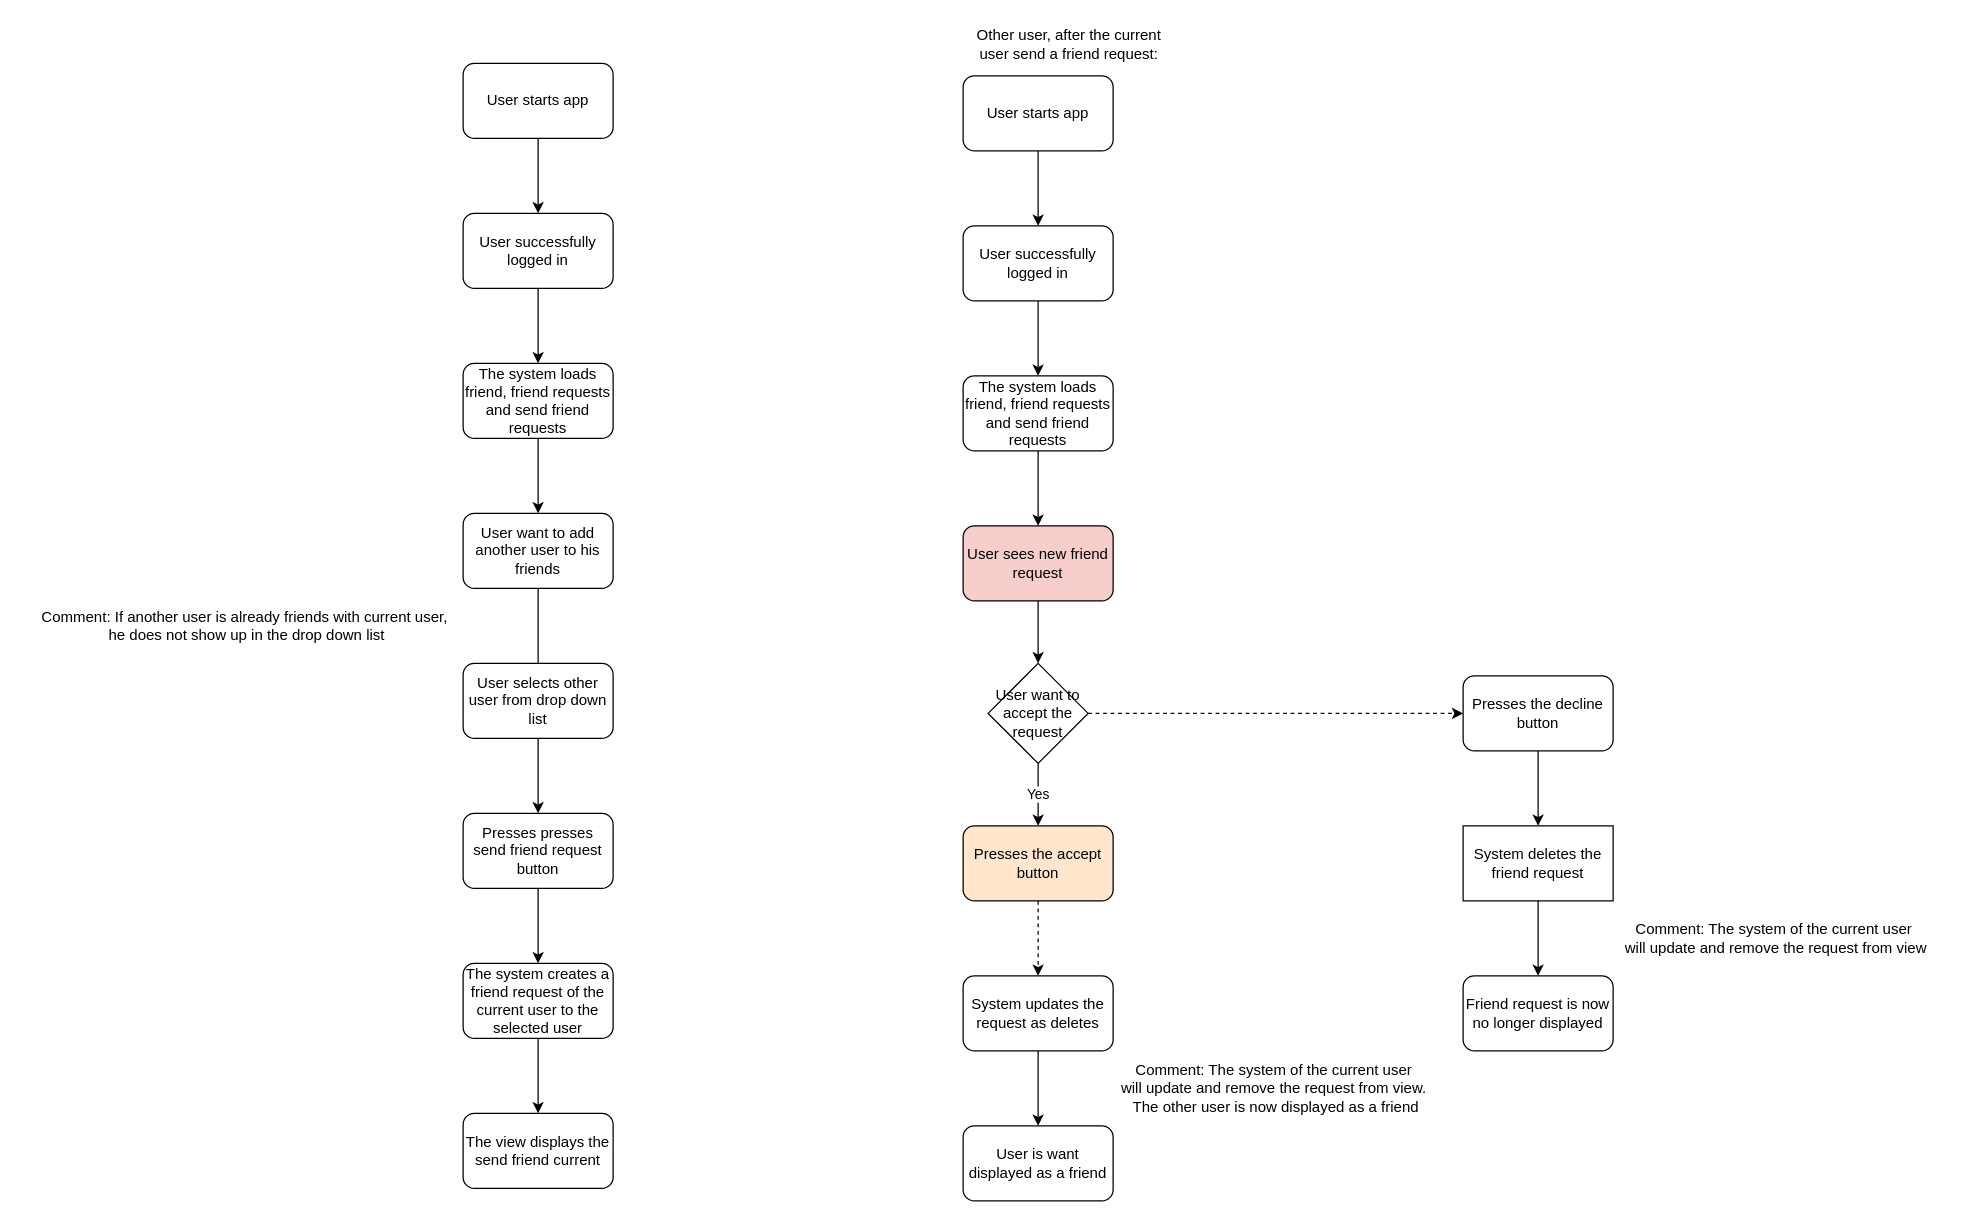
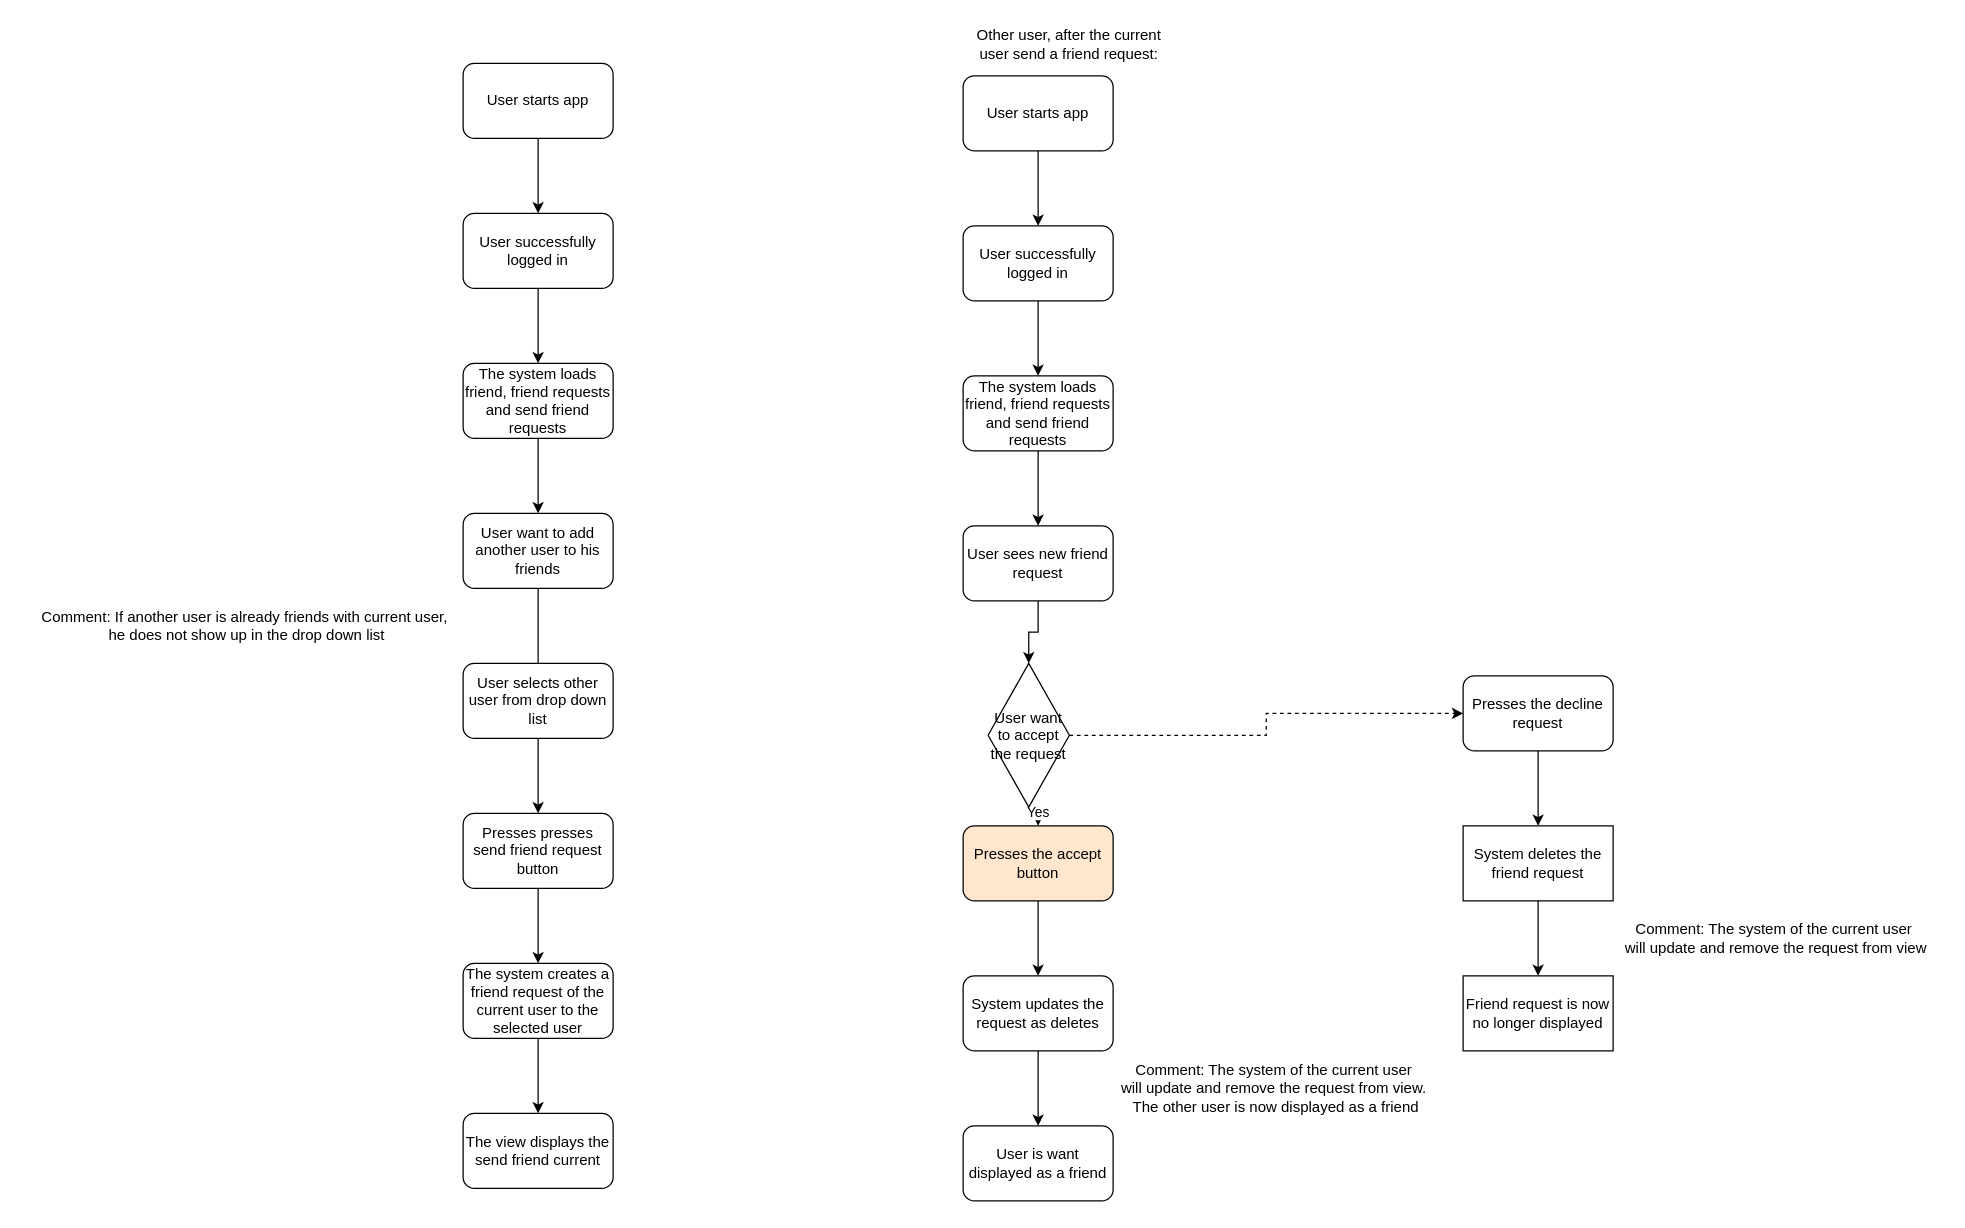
node "User sees new friend request": fillcolor #f8cecc -> #ffffff
node "User want to accept the request": size 100x100 -> 81x144
node "Presses the decline button": label "Presses the decline button" -> "Presses the decline request"
edge "Presses the accept button" -> "System updates the request as deletes": style dashed -> solid
node "Friend request is now no longer displayed": shape rounded rectangle -> rectangle
